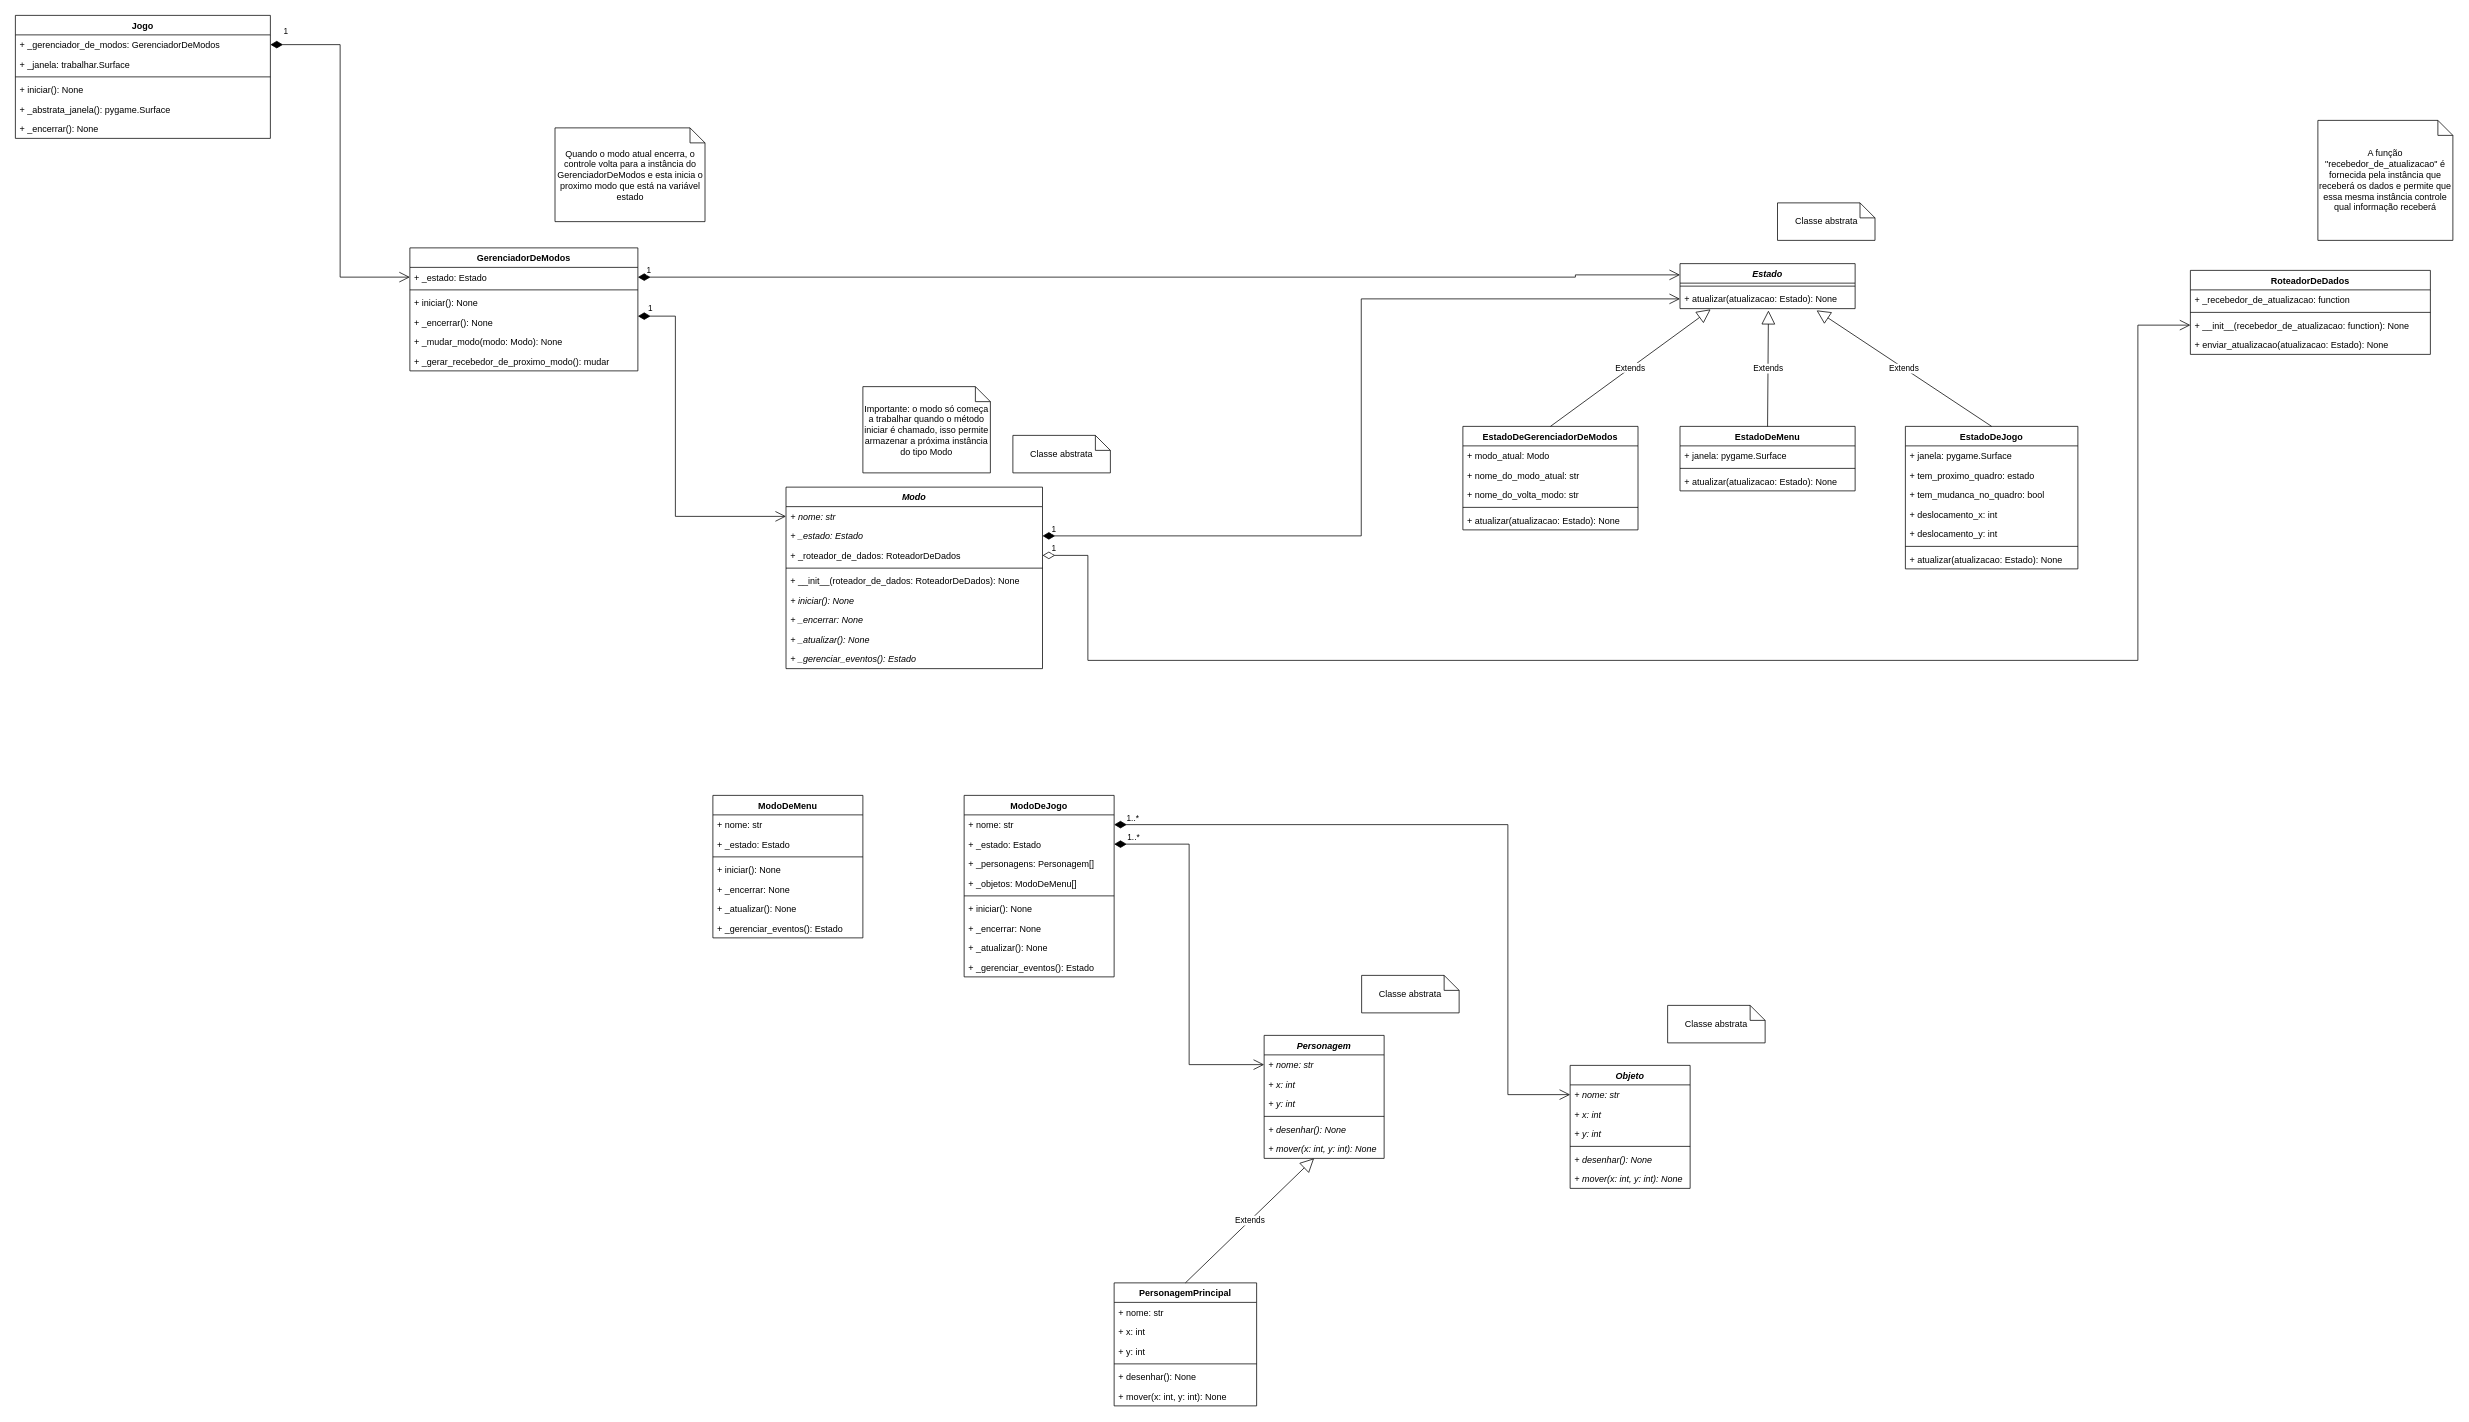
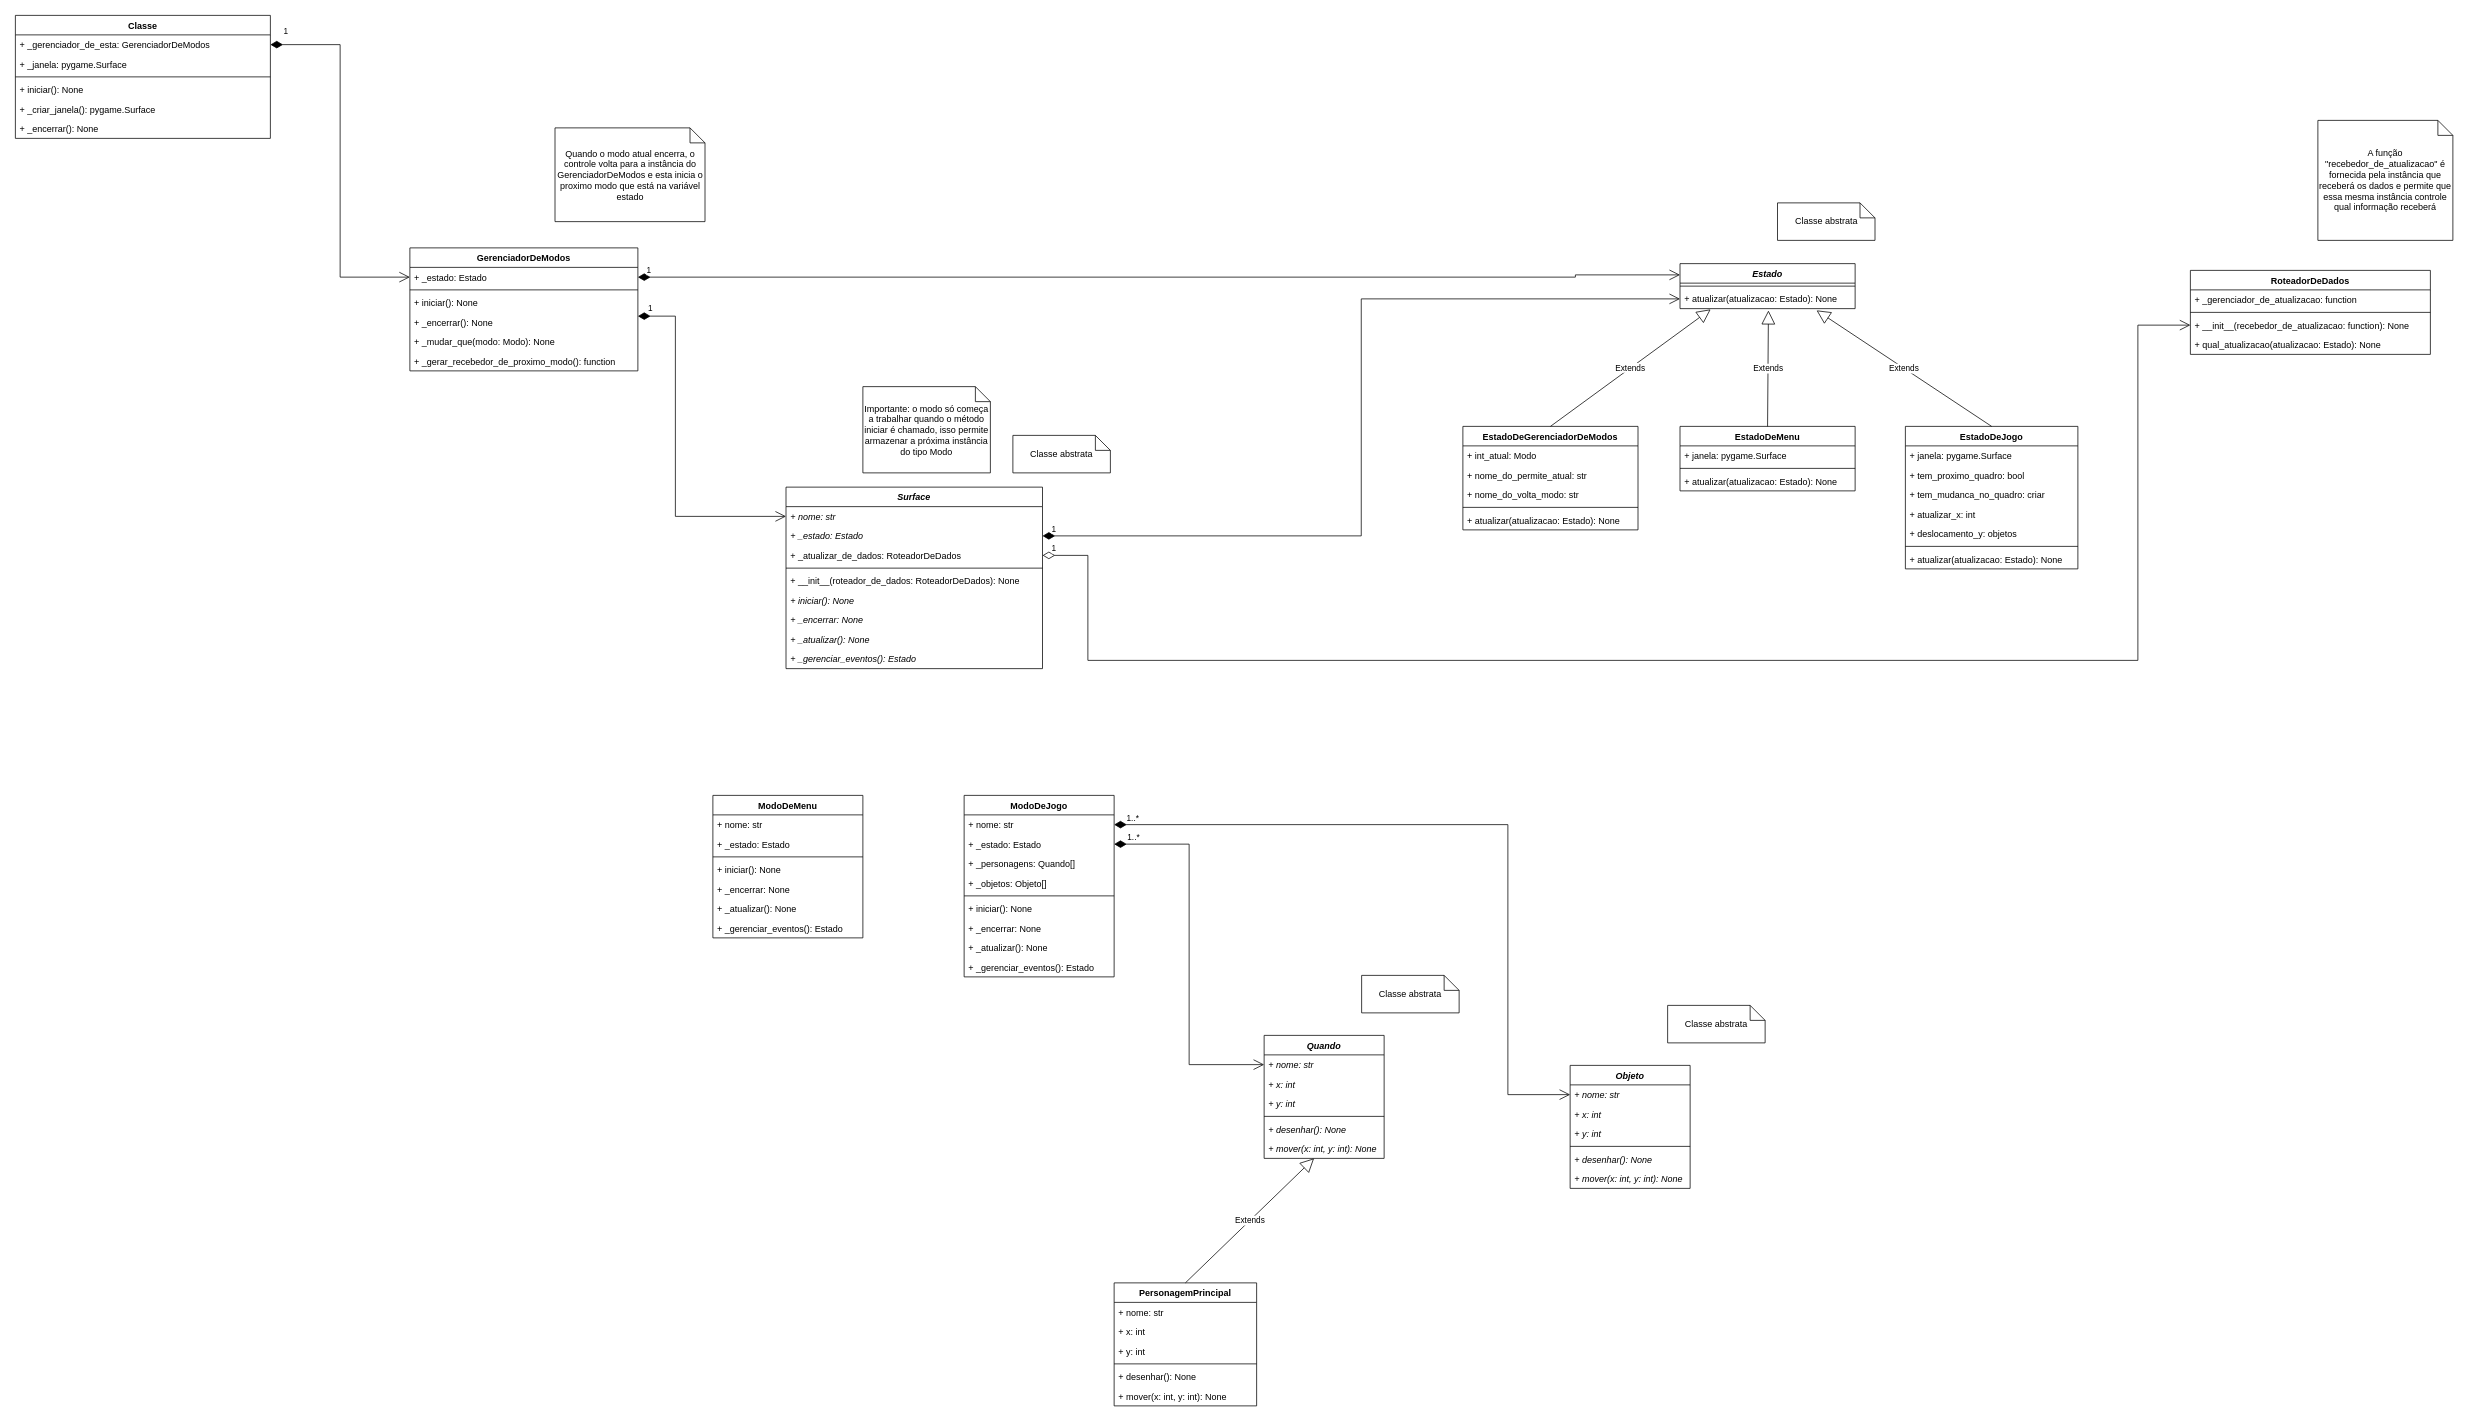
node "Jogo": label "Jogo" -> "Classe"
node "+ _gerenciador_de_modos: GerenciadorDeModos": label "+ _gerenciador_de_modos: GerenciadorDeModos" -> "+ _gerenciador_de_esta: GerenciadorDeModos"
node "+ _janela: trabalhar.Surface": label "+ _janela: trabalhar.Surface" -> "+ _janela: pygame.Surface"
node "+ _abstrata_janela(): pygame.Surface": label "+ _abstrata_janela(): pygame.Surface" -> "+ _criar_janela(): pygame.Surface"
node "+ _recebedor_de_atualizacao: function": label "+ _recebedor_de_atualizacao: function" -> "+ _gerenciador_de_atualizacao: function"
node "+ _mudar_modo(modo: Modo): None": label "+ _mudar_modo(modo: Modo): None" -> "+ _mudar_que(modo: Modo): None"
node "+ enviar_atualizacao(atualizacao: Estado): None": label "+ enviar_atualizacao(atualizacao: Estado): None" -> "+ qual_atualizacao(atualizacao: Estado): None"
node "+ _gerar_recebedor_de_proximo_modo(): mudar": label "+ _gerar_recebedor_de_proximo_modo(): mudar" -> "+ _gerar_recebedor_de_proximo_modo(): function"
node "+ modo_atual: Modo": label "+ modo_atual: Modo" -> "+ int_atual: Modo"
node "+ nome_do_modo_atual: str": label "+ nome_do_modo_atual: str" -> "+ nome_do_permite_atual: str"
node "+ tem_proximo_quadro: estado": label "+ tem_proximo_quadro: estado" -> "+ tem_proximo_quadro: bool"
node "+ tem_mudanca_no_quadro: bool": label "+ tem_mudanca_no_quadro: bool" -> "+ tem_mudanca_no_quadro: criar"
node "Modo": label "Modo" -> "Surface"
node "+ deslocamento_x: int": label "+ deslocamento_x: int" -> "+ atualizar_x: int"
node "+ deslocamento_y: int": label "+ deslocamento_y: int" -> "+ deslocamento_y: objetos"
node "+ _roteador_de_dados: RoteadorDeDados": label "+ _roteador_de_dados: RoteadorDeDados" -> "+ _atualizar_de_dados: RoteadorDeDados"
node "+ _personagens: Personagem[]": label "+ _personagens: Personagem[]" -> "+ _personagens: Quando[]"
node "+ _objetos: ModoDeMenu[]": label "+ _objetos: ModoDeMenu[]" -> "+ _objetos: Objeto[]"
node "Personagem": label "Personagem" -> "Quando"
